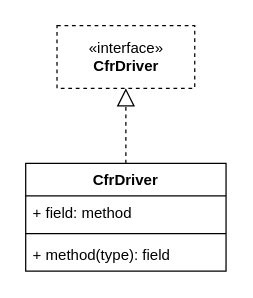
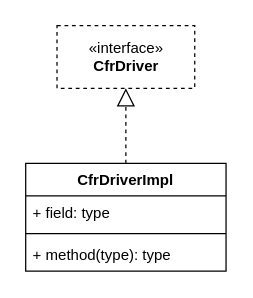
node "CfrDriver": label "CfrDriver" -> "CfrDriverImpl"
node "+ field: method": label "+ field: method" -> "+ field: type"
node "+ method(type): field": label "+ method(type): field" -> "+ method(type): type"
